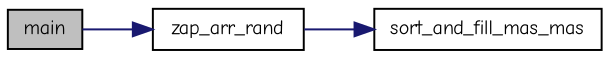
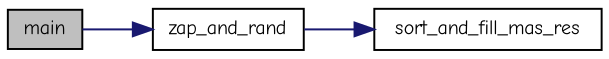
node "zap_arr_rand": label "zap_arr_rand" -> "zap_and_rand"
node "sort_and_fill_mas_mas": label "sort_and_fill_mas_mas" -> "sort_and_fill_mas_res"
